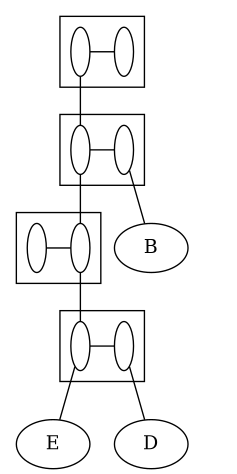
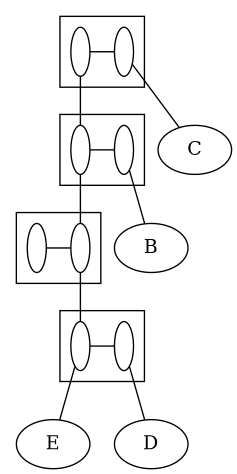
node "C": added
